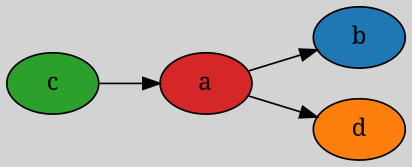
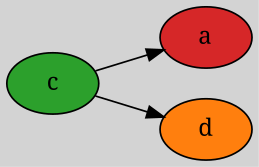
node "b": removed
edge "a" -> "d": now "c" -> "d"
